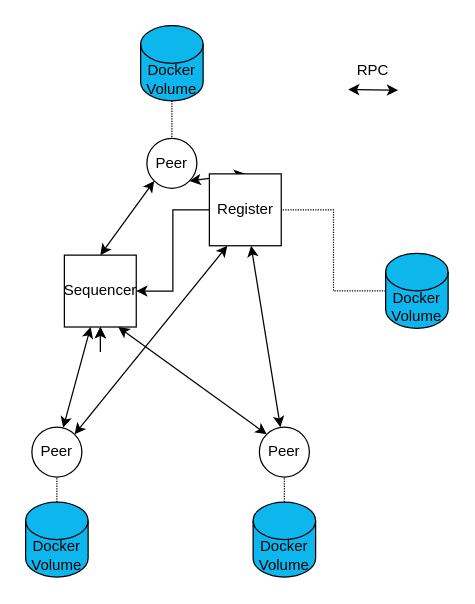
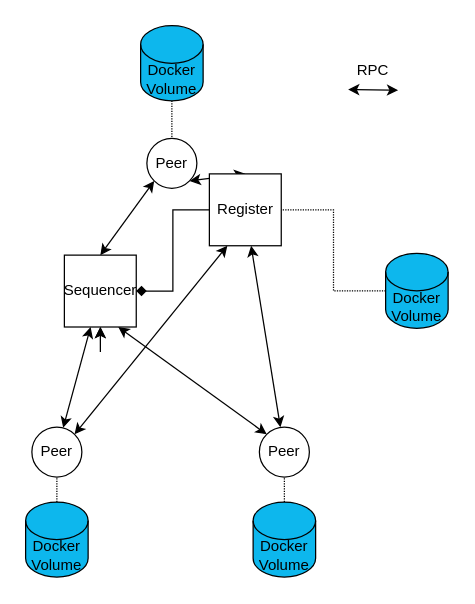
edge "Register" -> "Sequencer": arrowhead classic -> diamond
